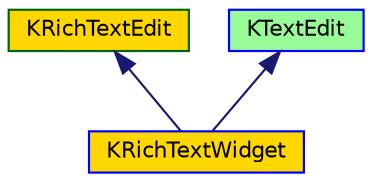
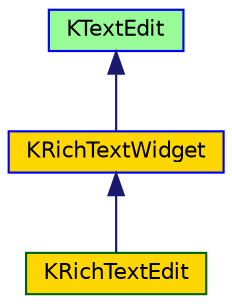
edge "KRichTextWidget" -> "KRichTextEdit": reversed
